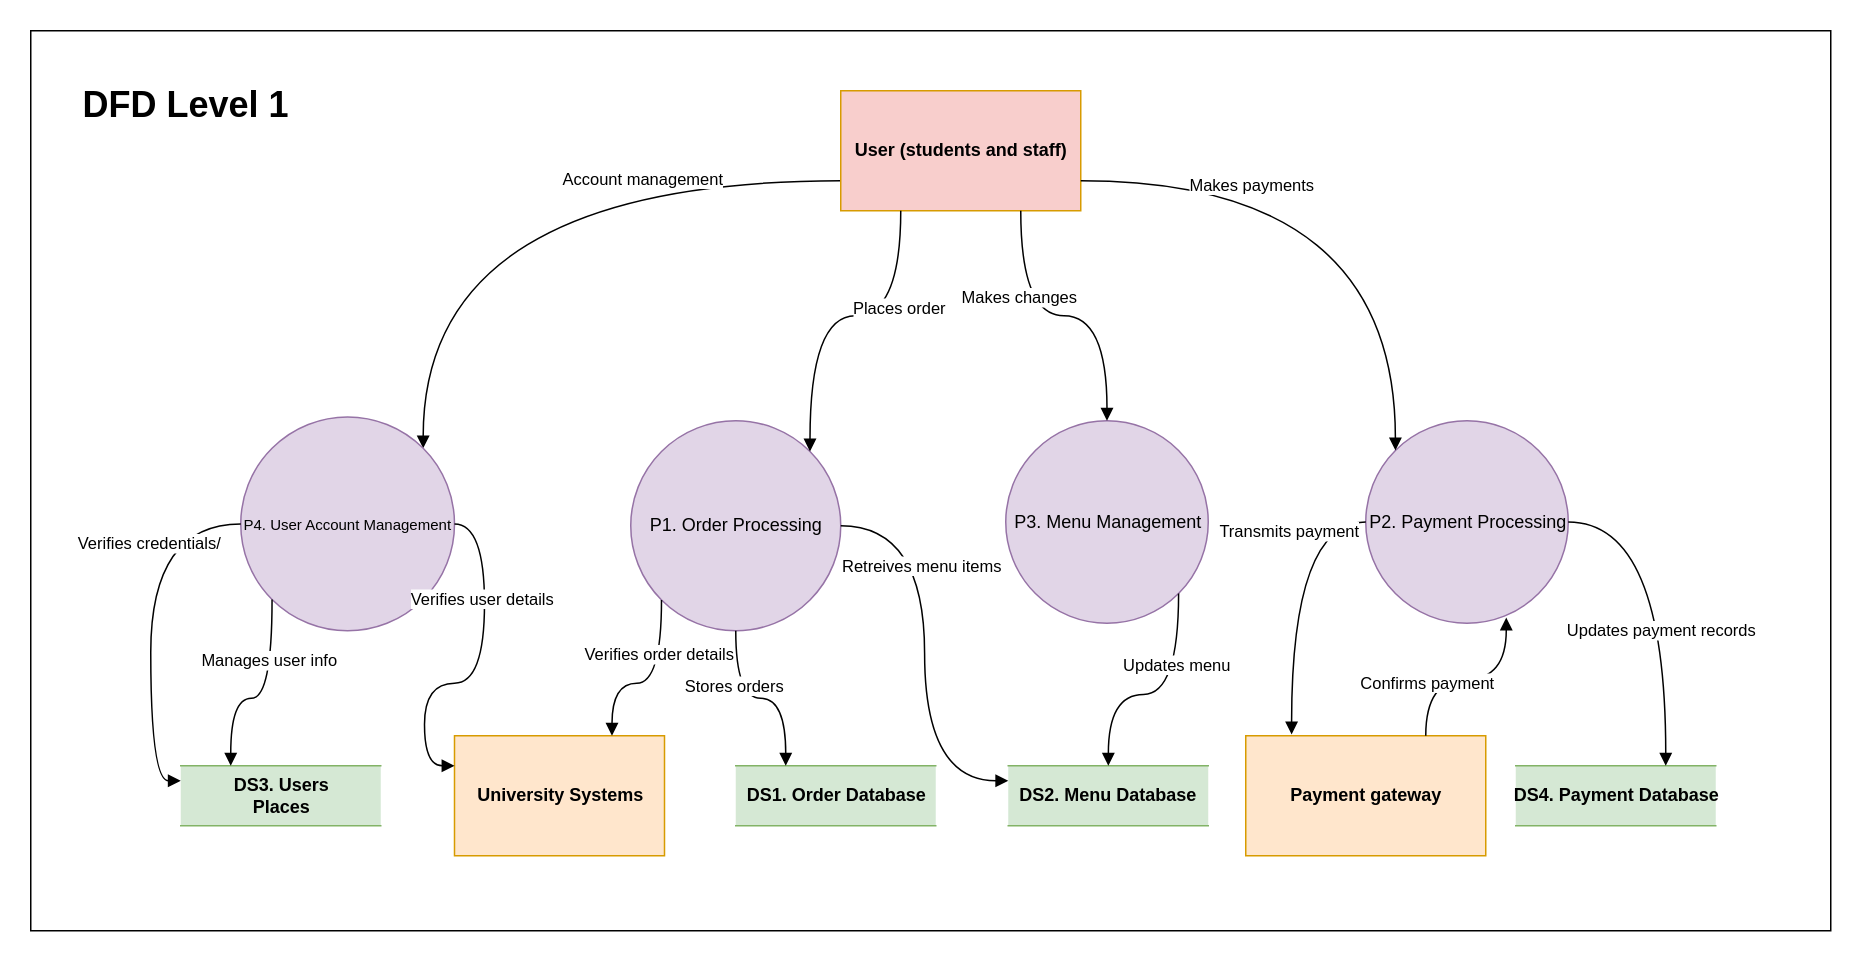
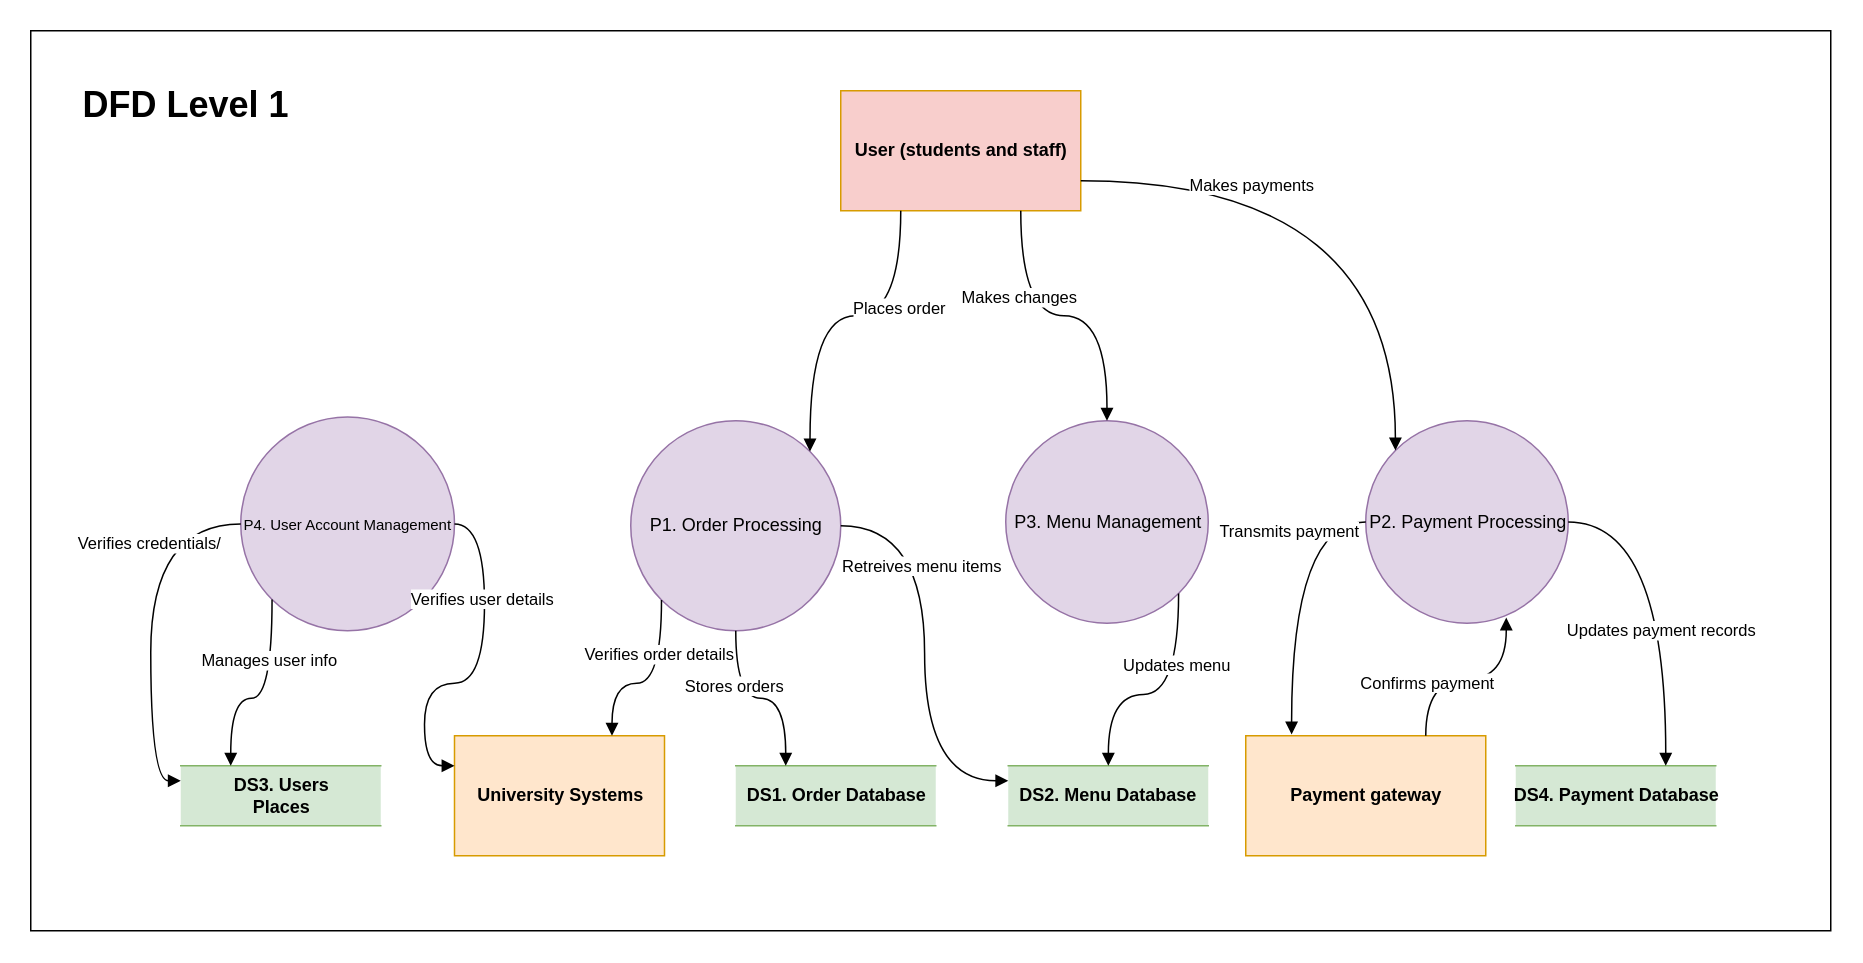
edge "User (students and staff)" -> "P4. User Account Management": removed, label "Account management"
